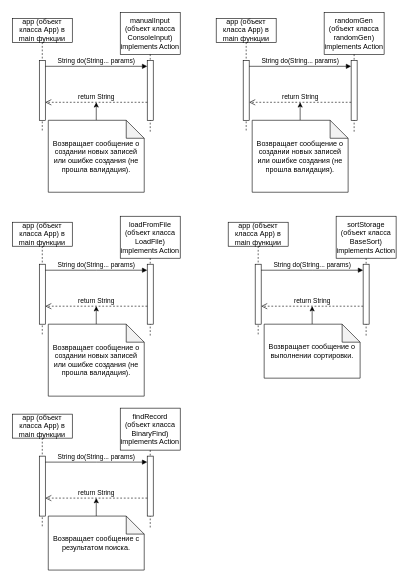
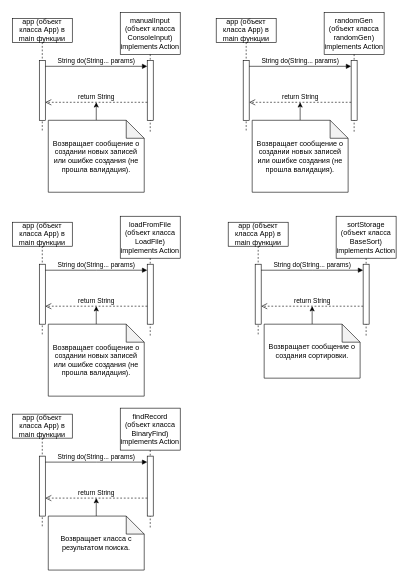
node "Возвращает сообщение о выполнении сортировки.": label "Возвращает сообщение о выполнении сортировки." -> "Возвращает сообщение о создания сортировки."
node "Возвращает сообщение с результатом поиска.": label "Возвращает сообщение с результатом поиска." -> "Возвращает класса с результатом поиска."
